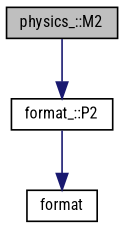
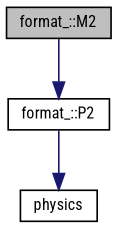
node "physics_::M2": label "physics_::M2" -> "format_::M2"
node "format": label "format" -> "physics"
